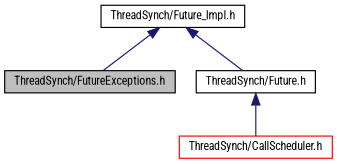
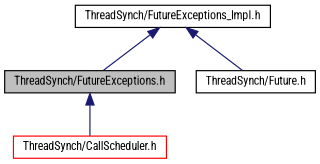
node "ThreadSynch/Future_Impl.h": label "ThreadSynch/Future_Impl.h" -> "ThreadSynch/FutureExceptions_Impl.h"
edge "ThreadSynch/CallScheduler.h" -> "ThreadSynch/Future.h": now "ThreadSynch/CallScheduler.h" -> "ThreadSynch/FutureExceptions.h"
